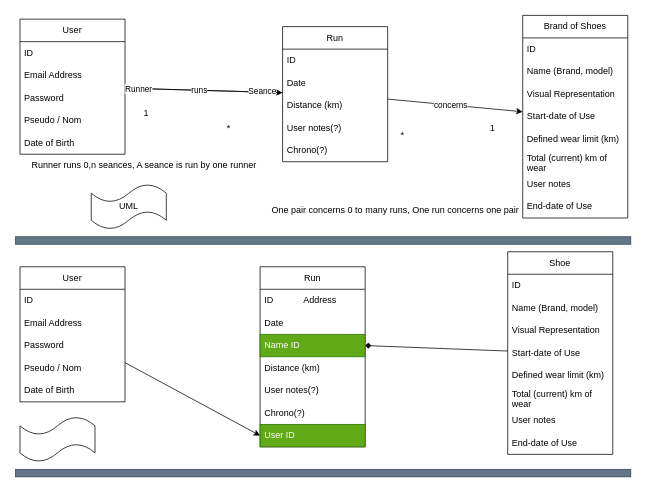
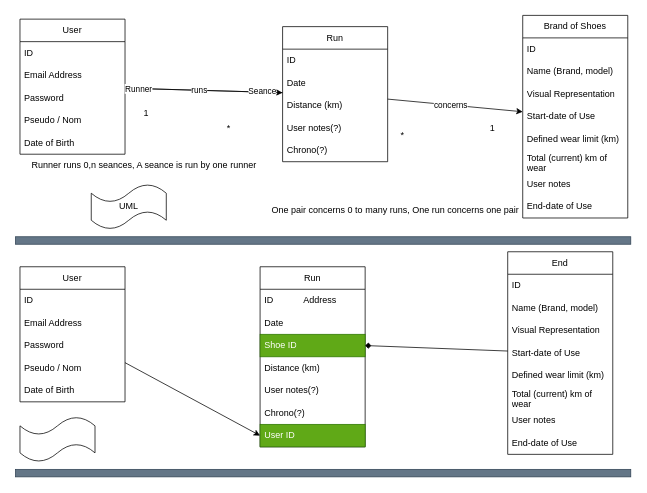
node "Shoe": label "Shoe" -> "End"
node "Name ID": label "Name ID" -> "Shoe ID"
